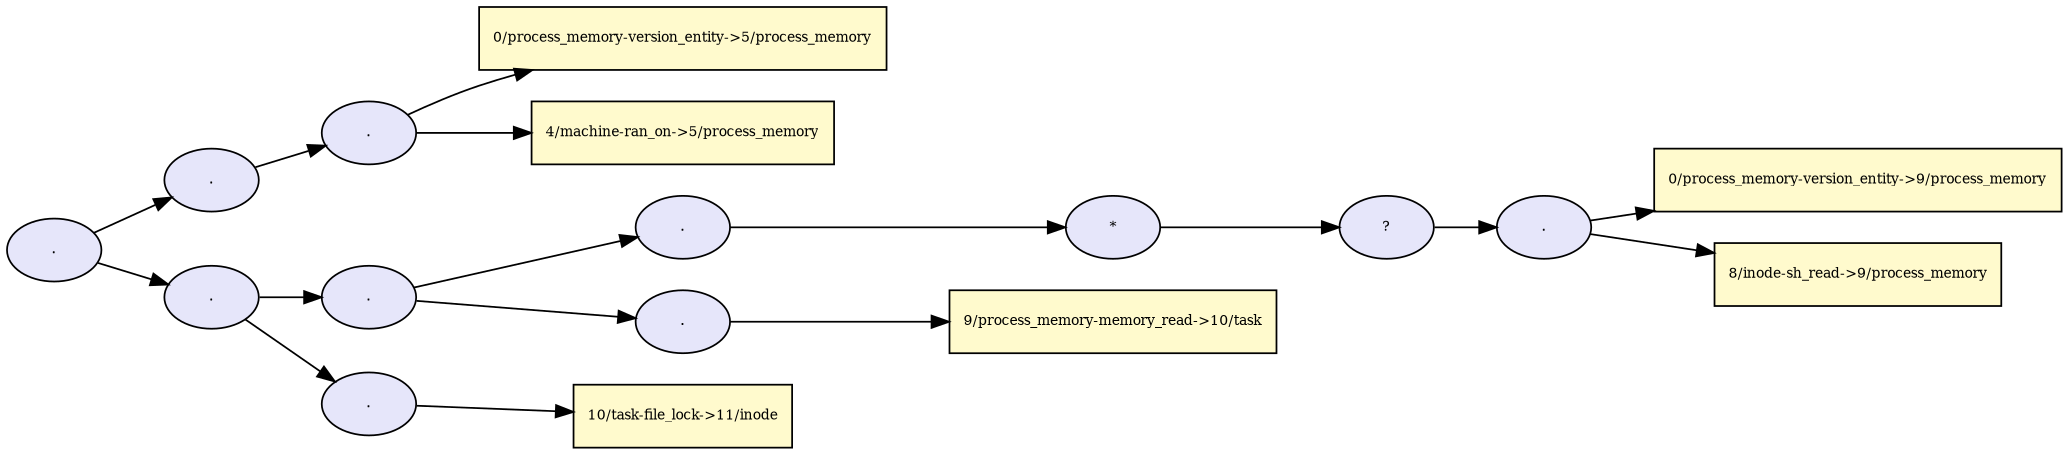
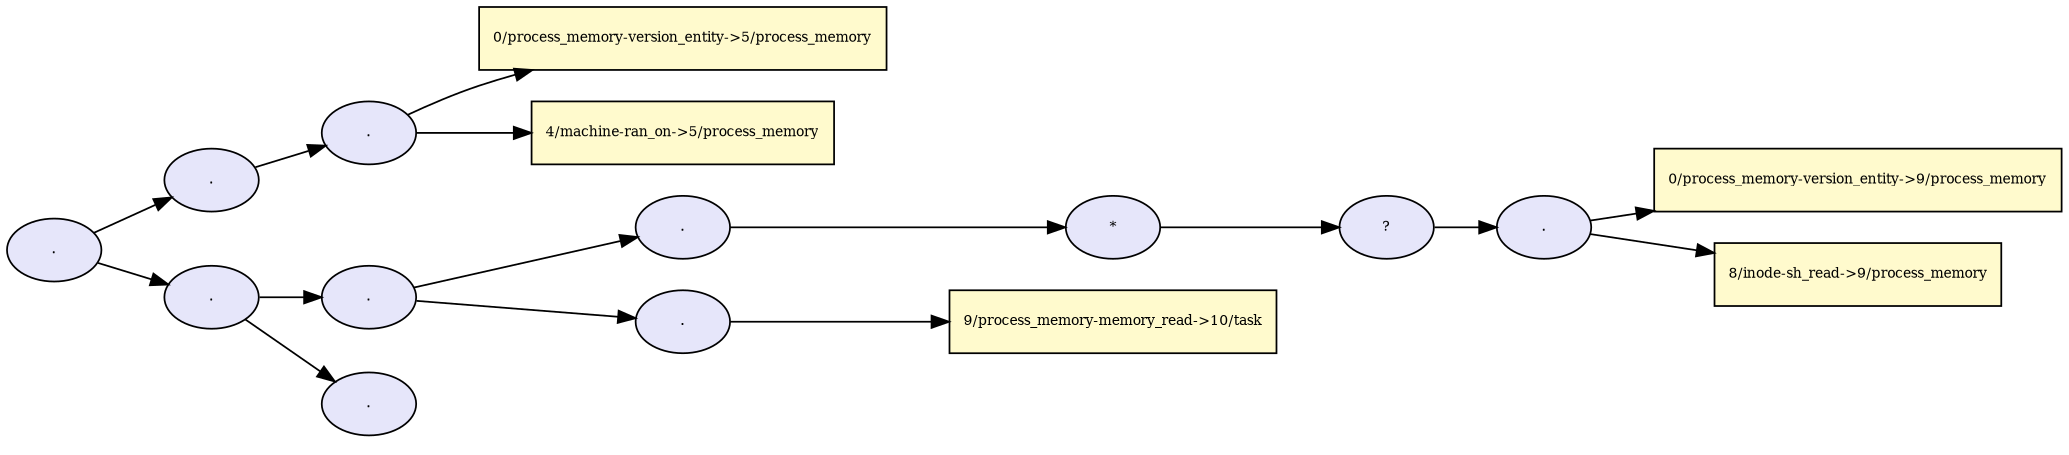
node "10/task-file_lock->11/inode": removed
